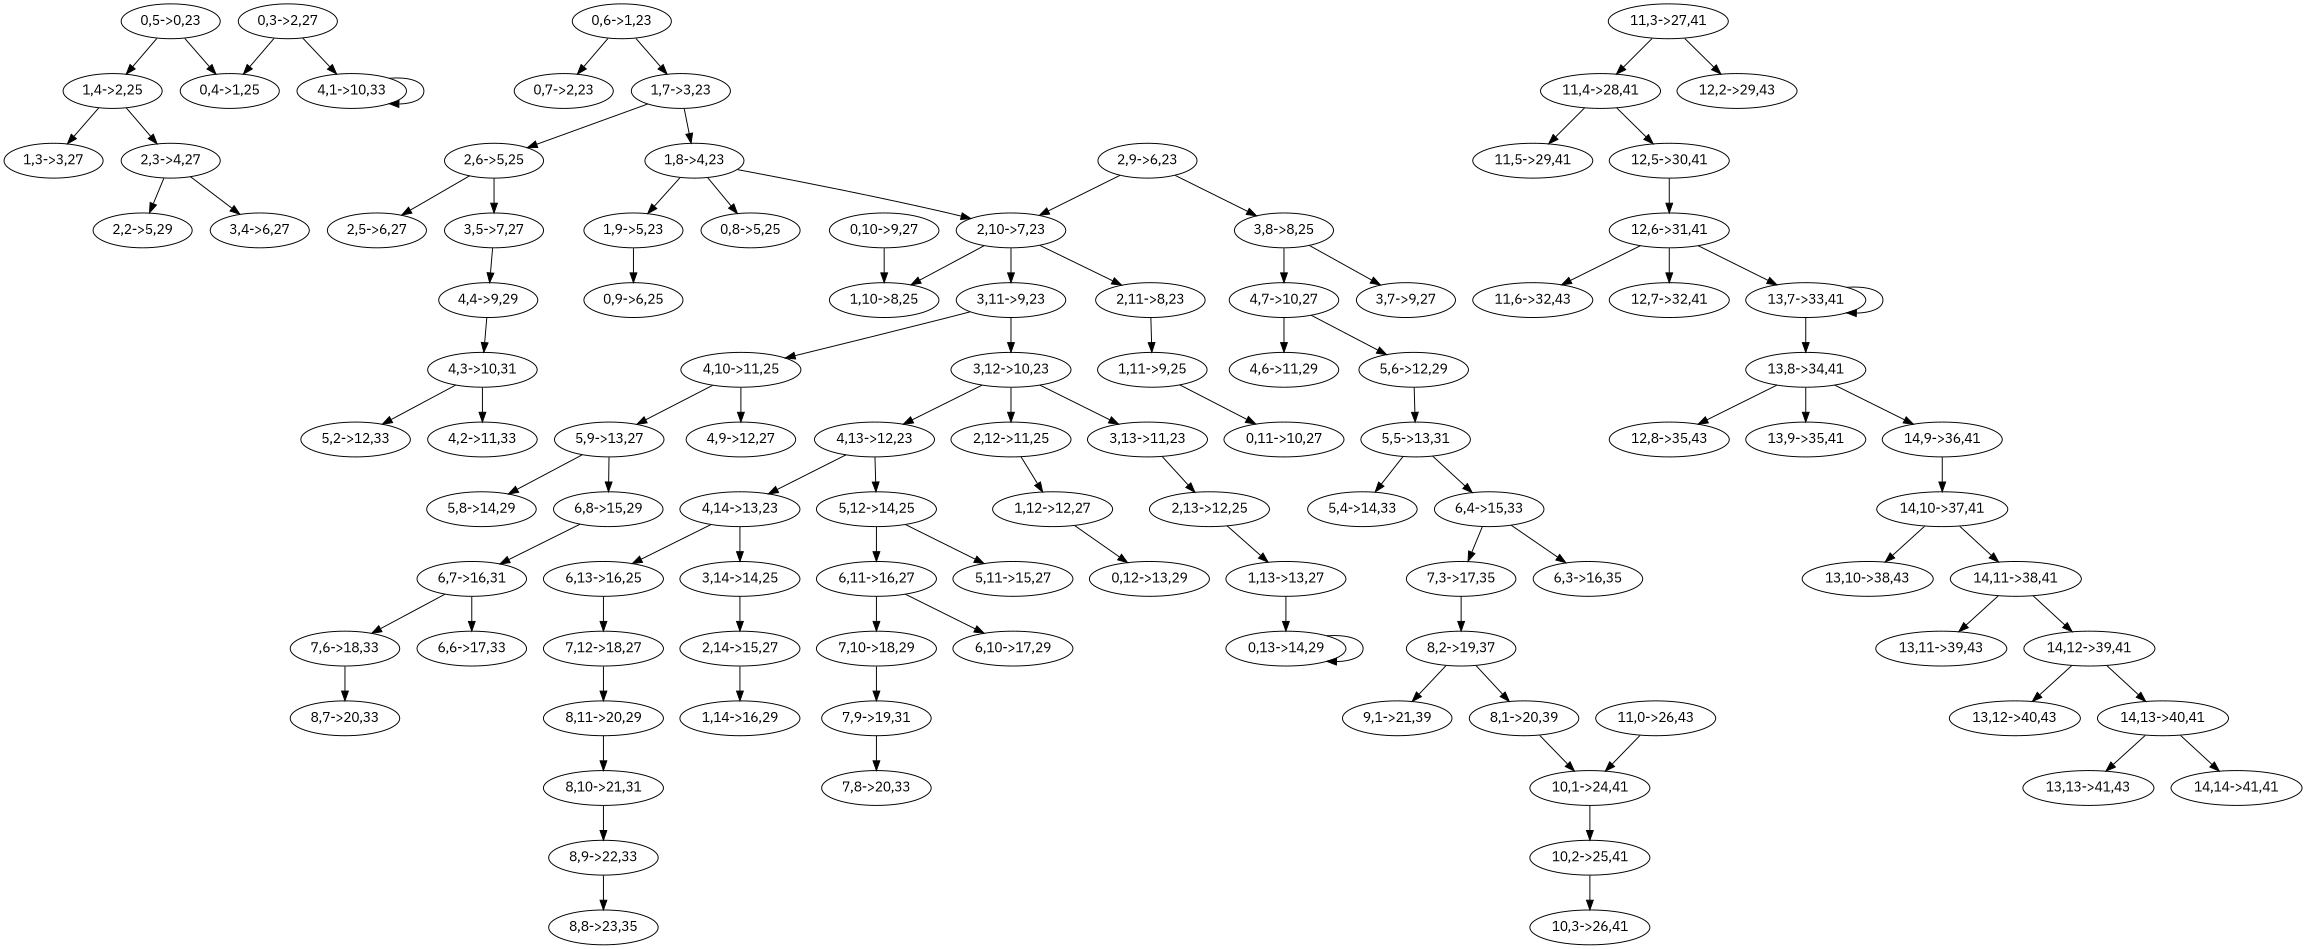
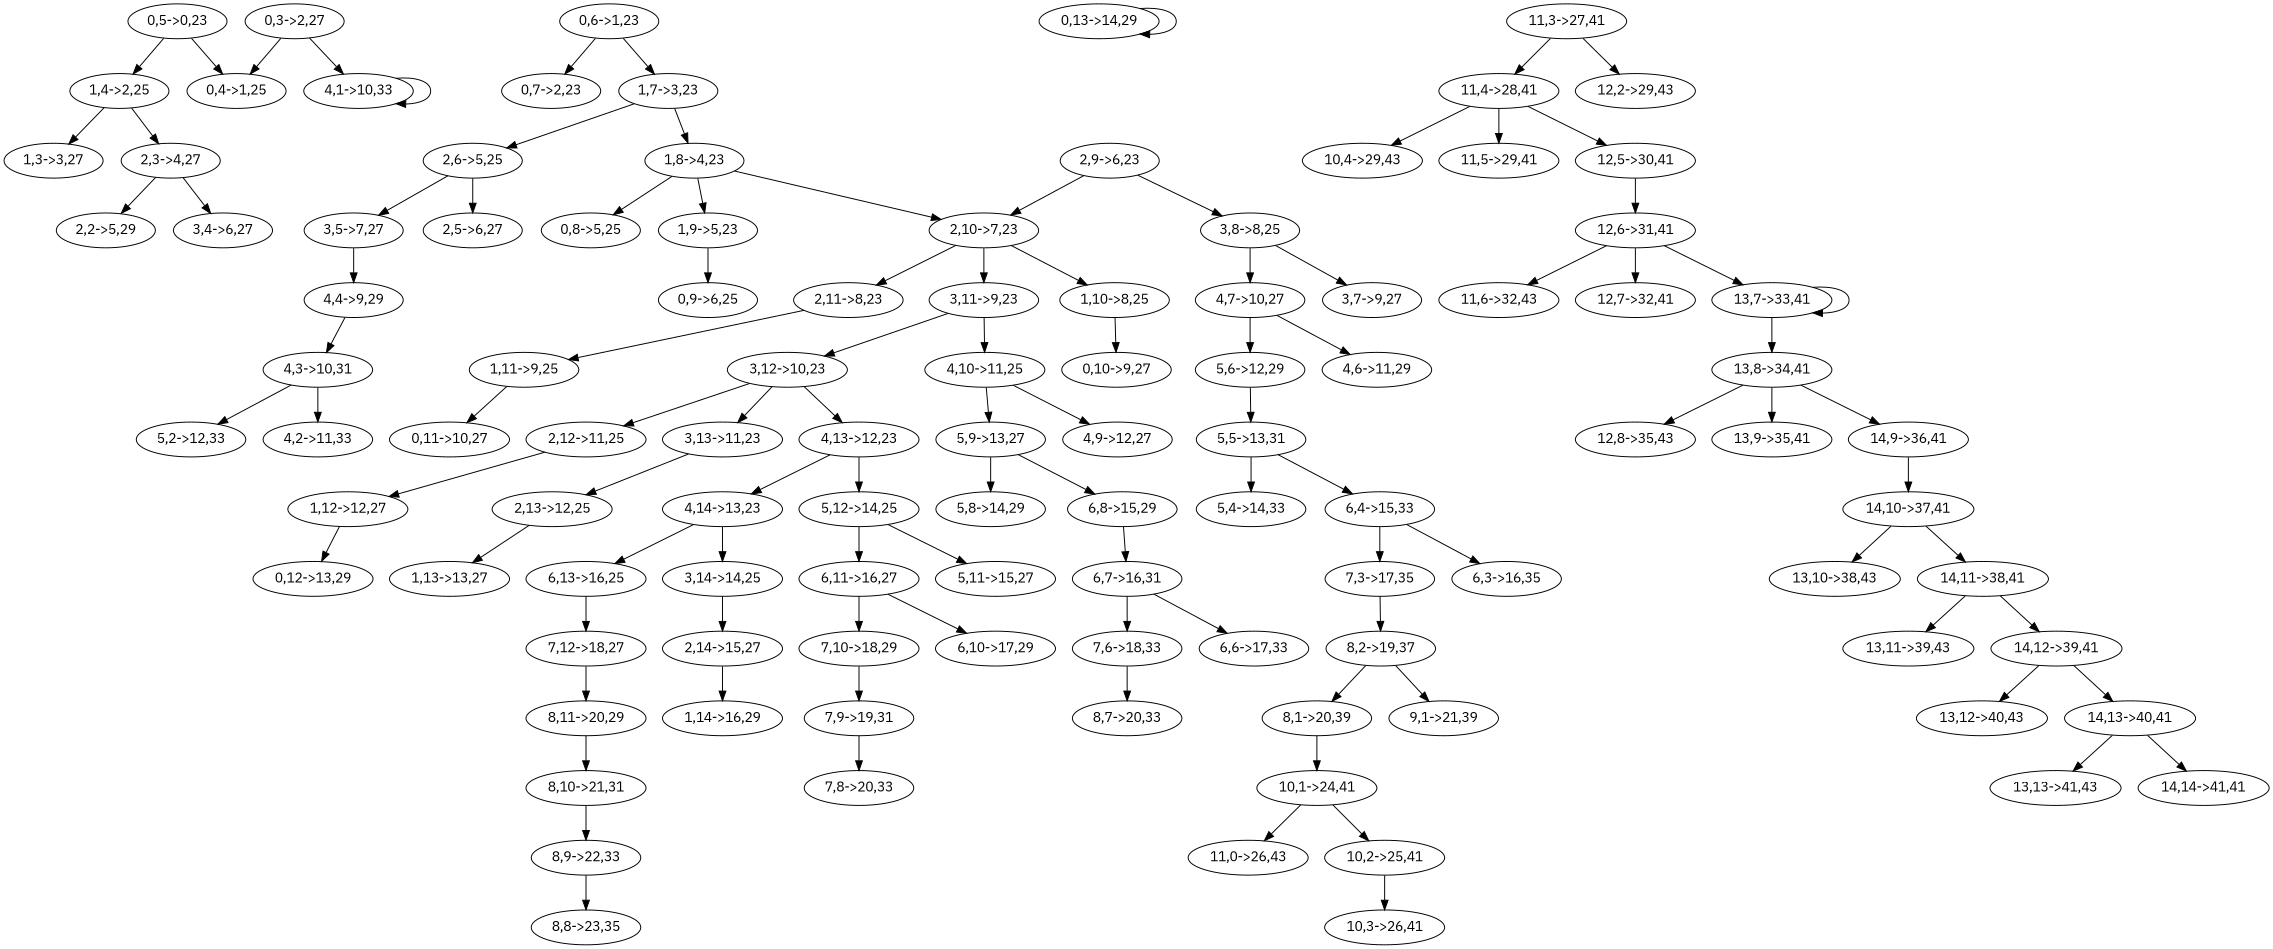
node "10,4->29,43": added
edge "0,10->9,27" -> "1,10->8,25": reversed
edge "1,13->13,27" -> "0,13->14,29": removed
edge "11,0->26,43" -> "10,1->24,41": reversed
